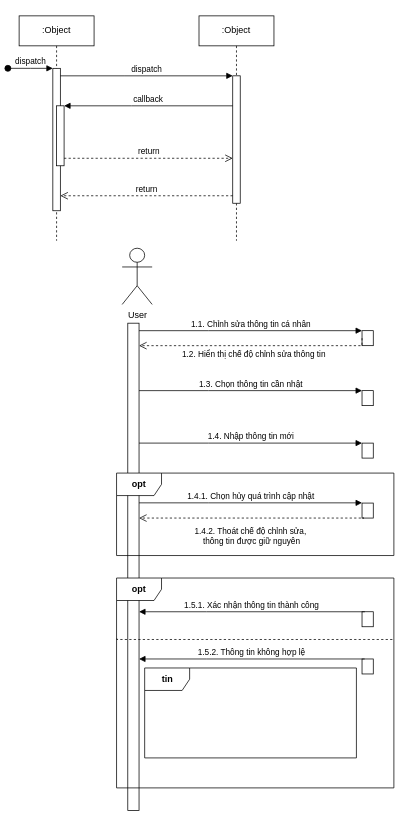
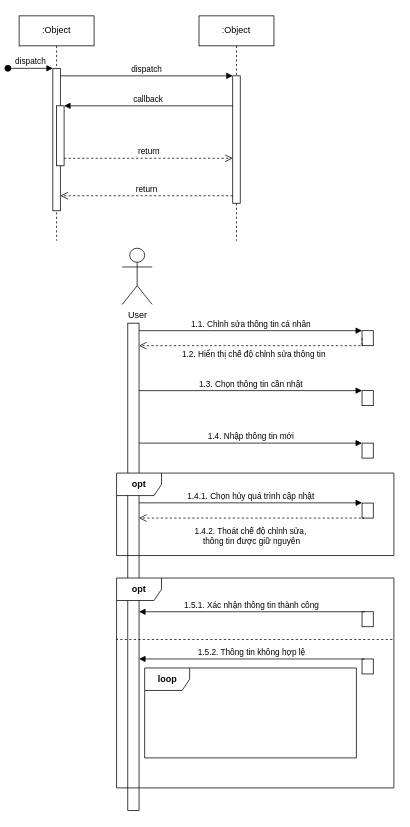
node "tin": label "tin" -> "loop"
